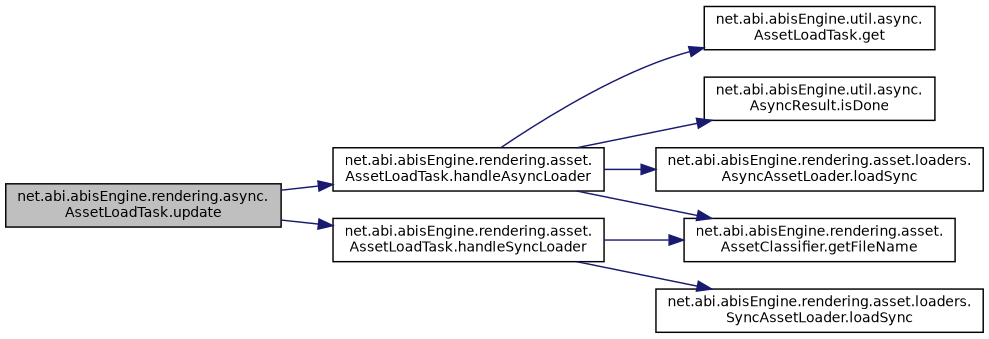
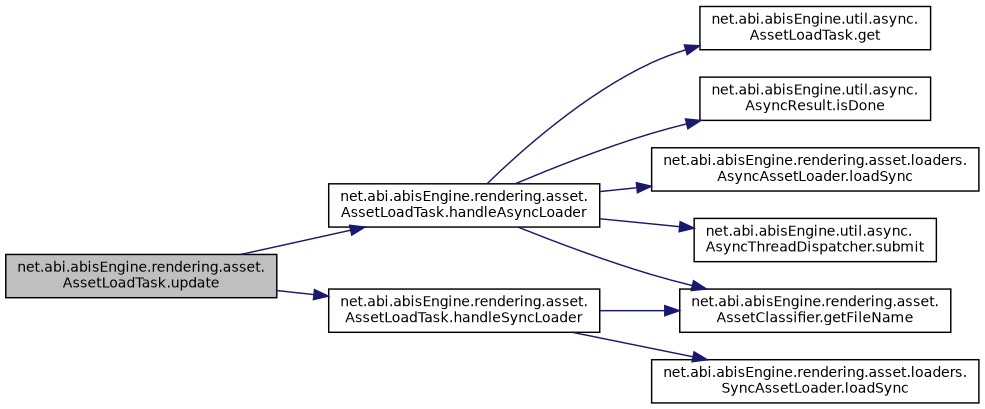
node "net.abi.abisEngine.rendering.async. AssetLoadTask.update": label "net.abi.abisEngine.rendering.async. AssetLoadTask.update" -> "net.abi.abisEngine.rendering.asset. AssetLoadTask.update"
node "net.abi.abisEngine.util.async. AsyncThreadDispatcher.submit": added
